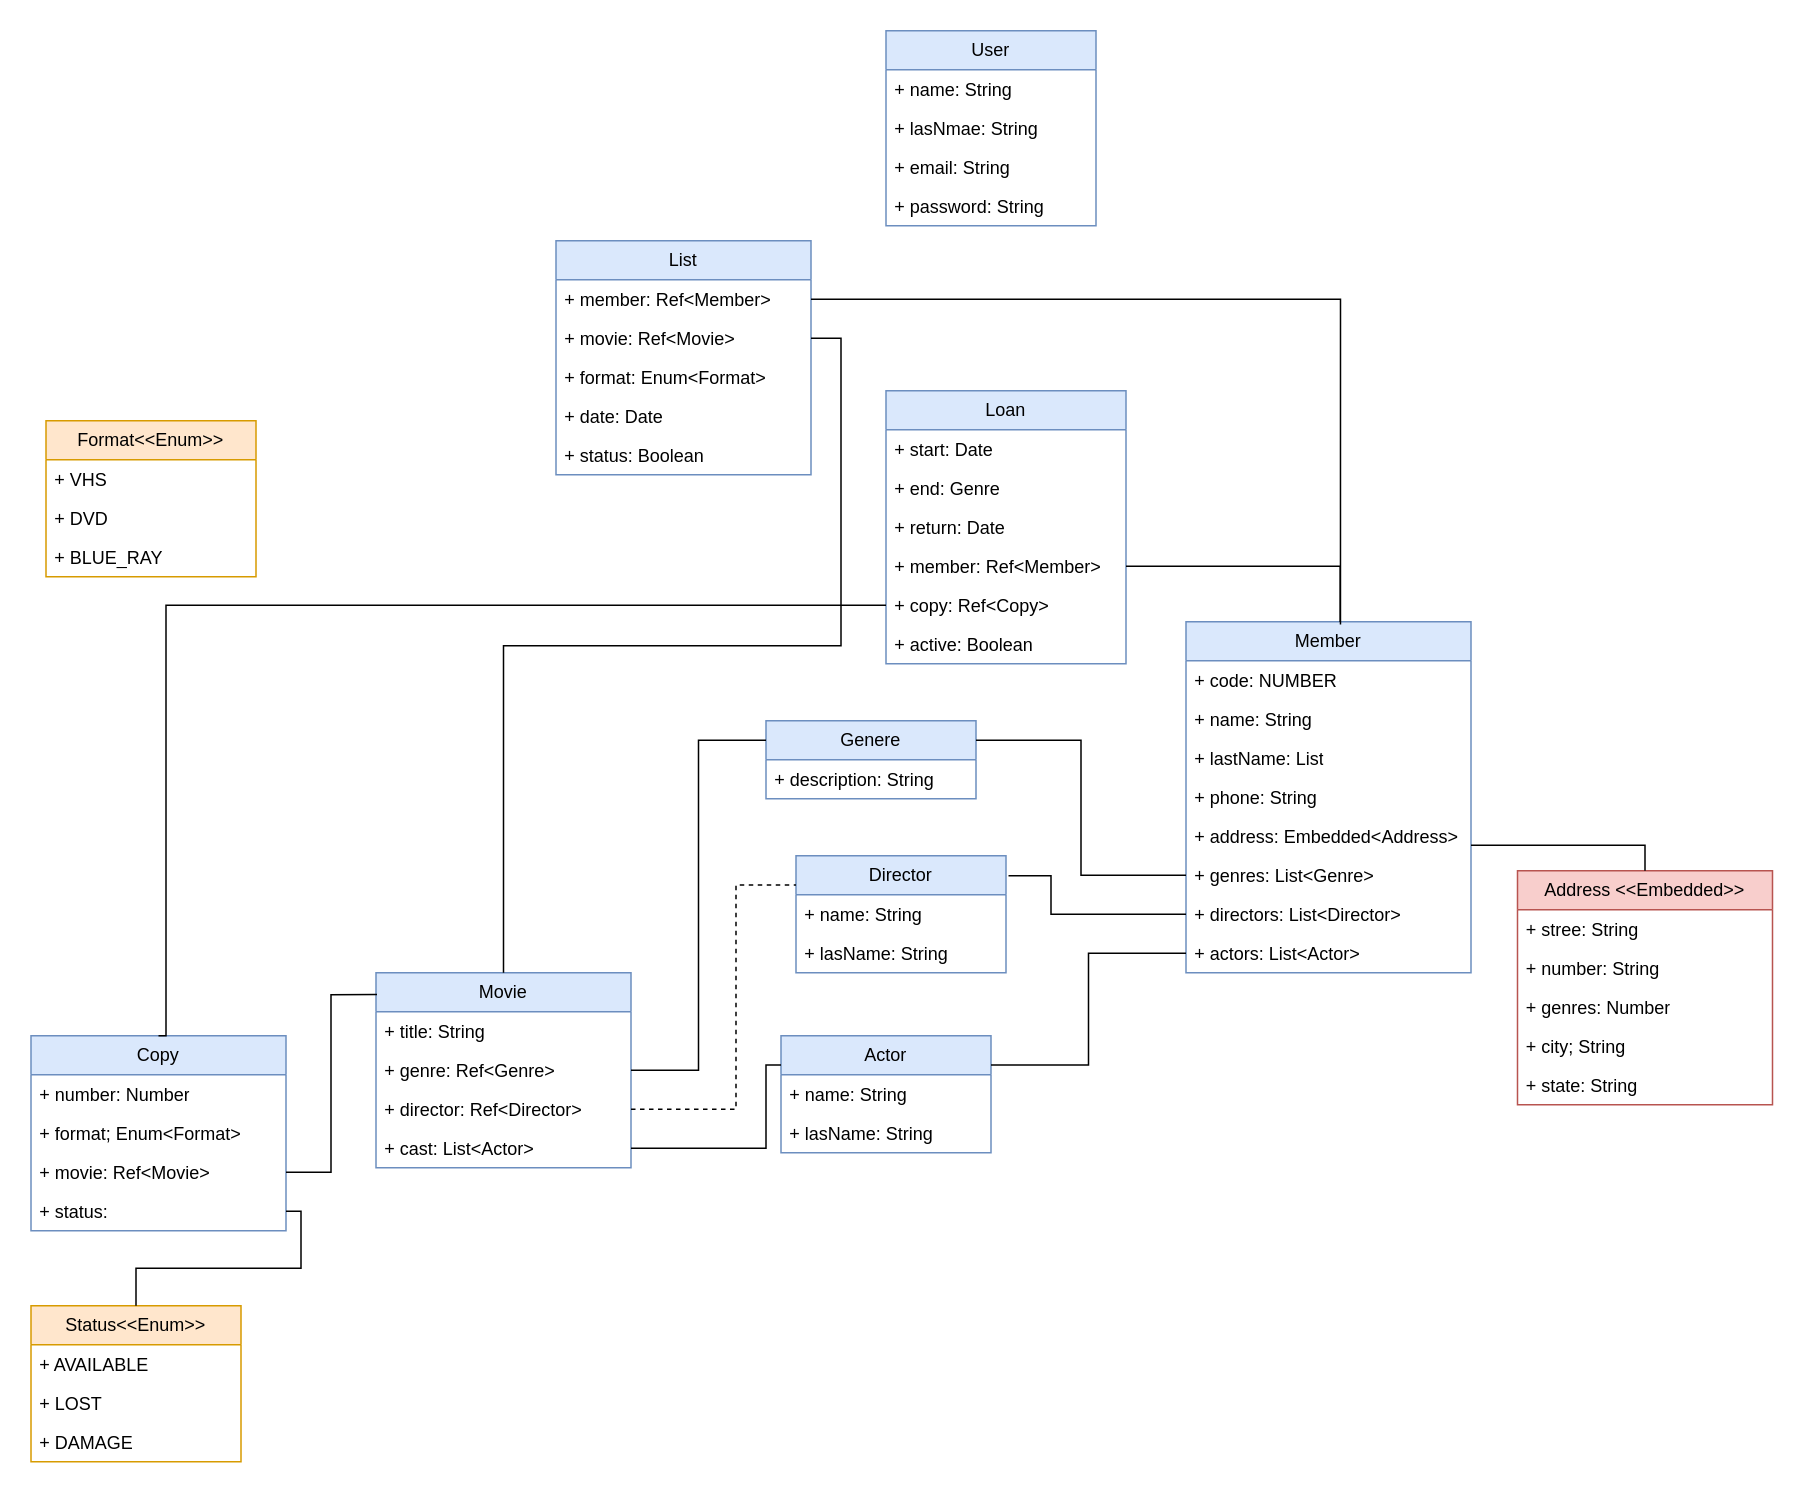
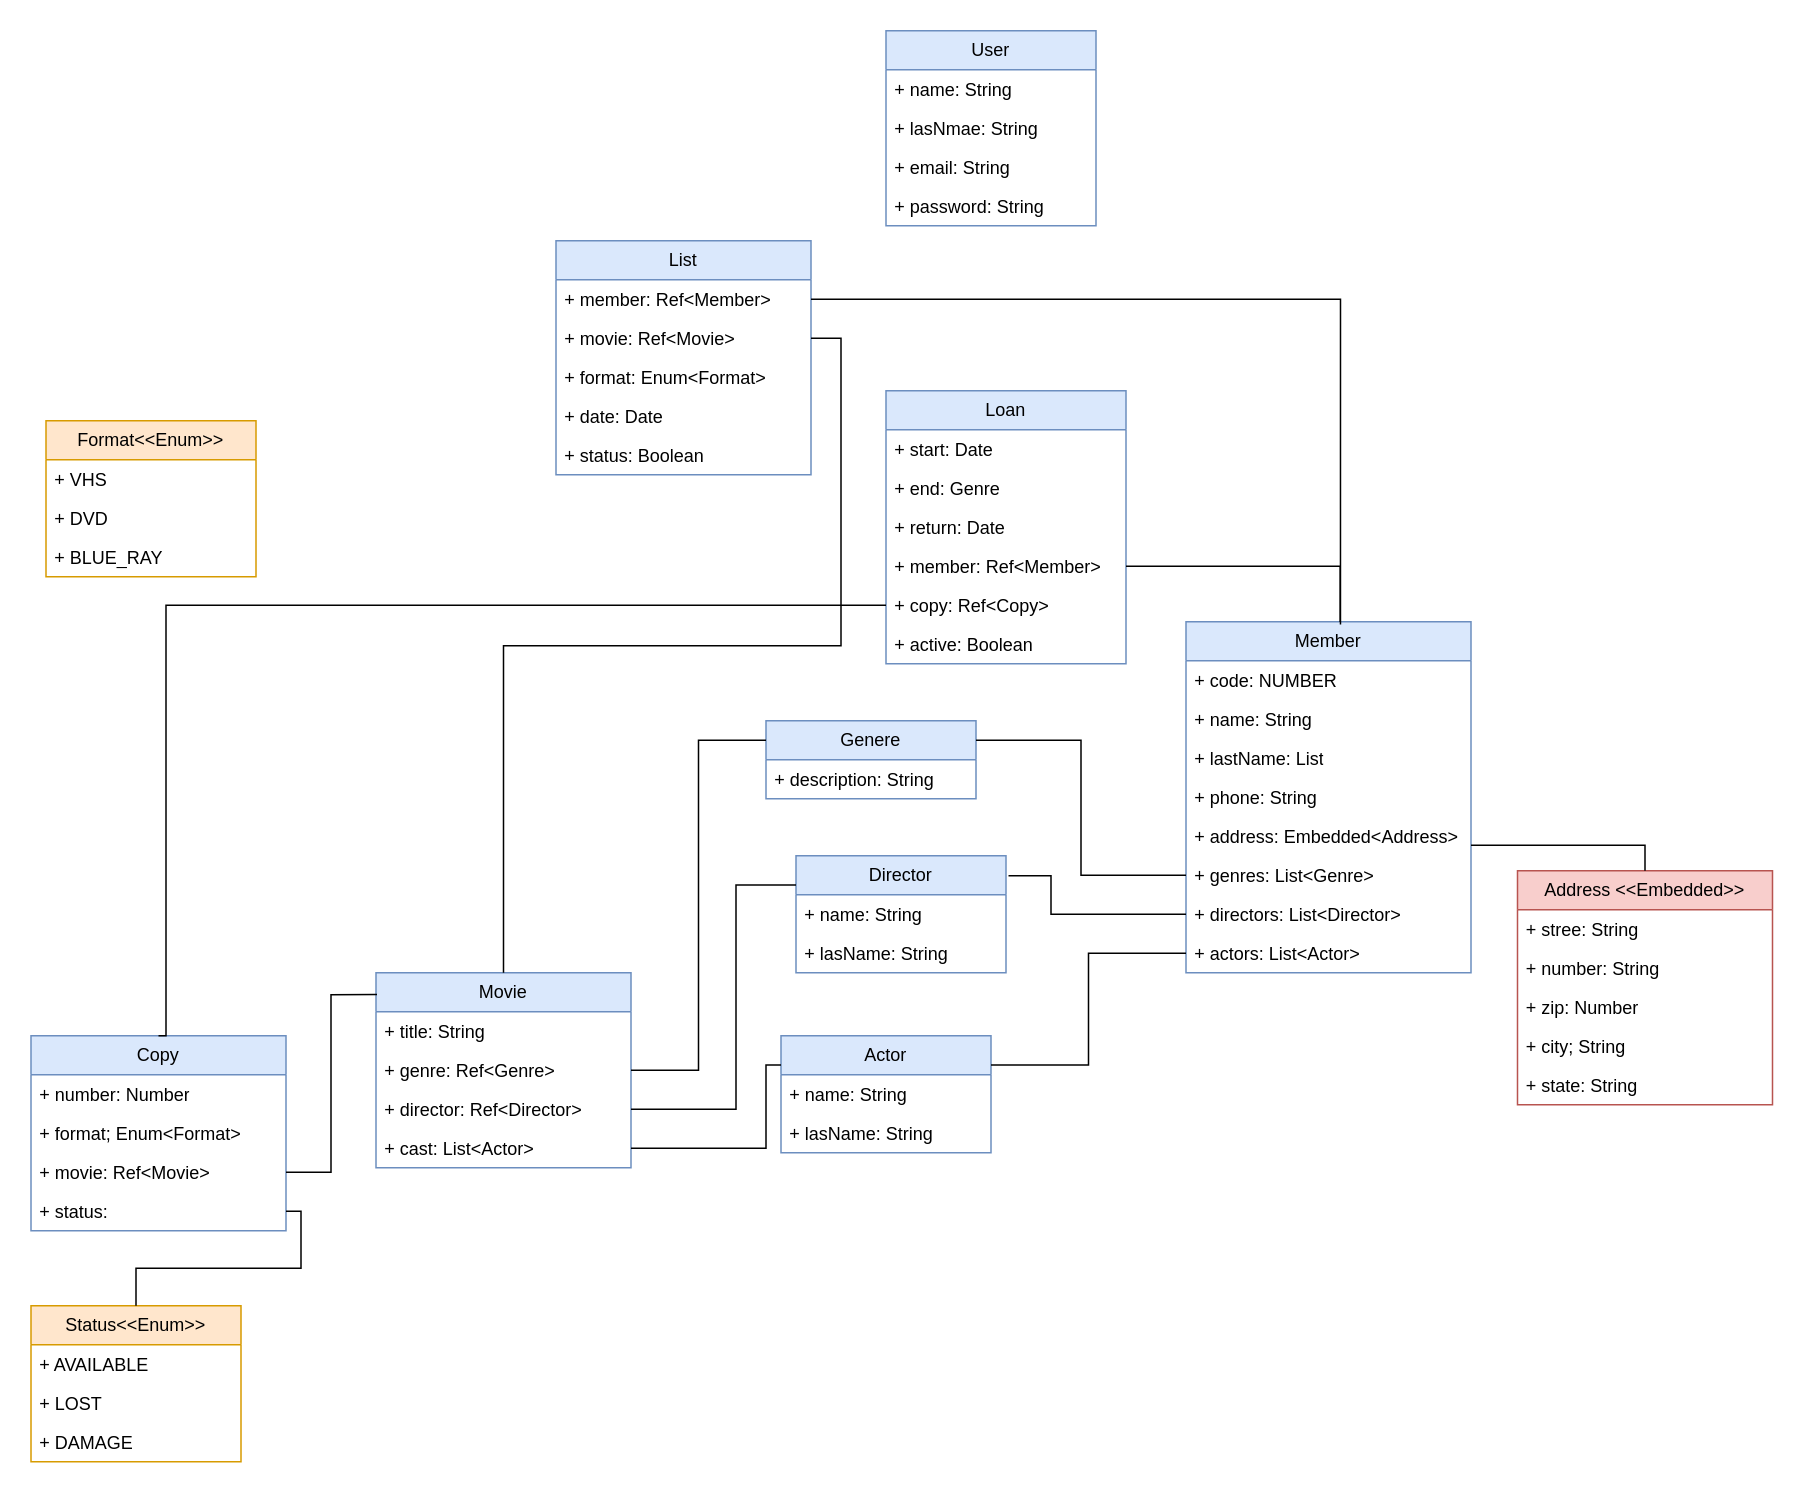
node "+ genres: Number": label "+ genres: Number" -> "+ zip: Number"
edge "Director" -- "+ director: Ref<Director>": style dashed -> solid
